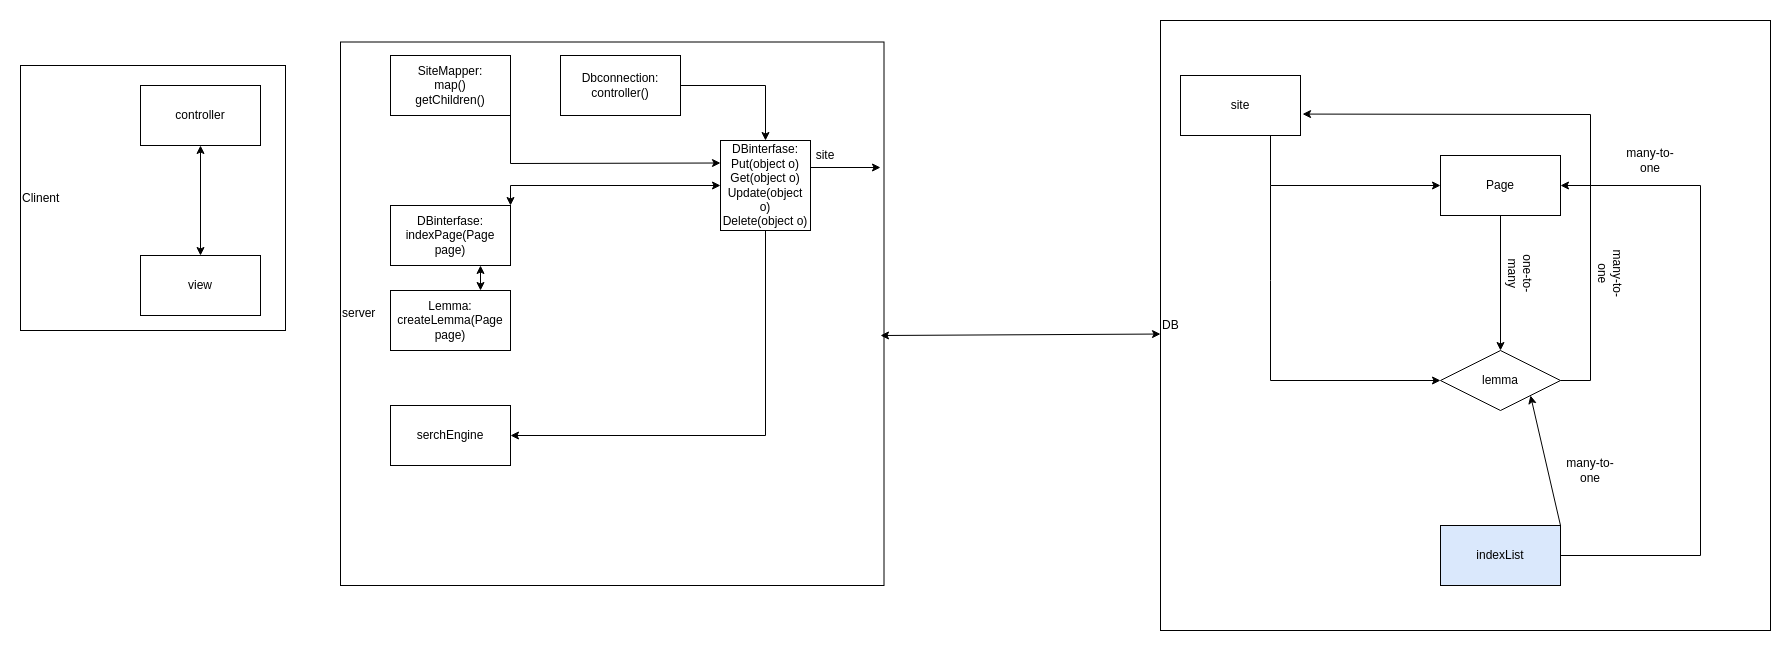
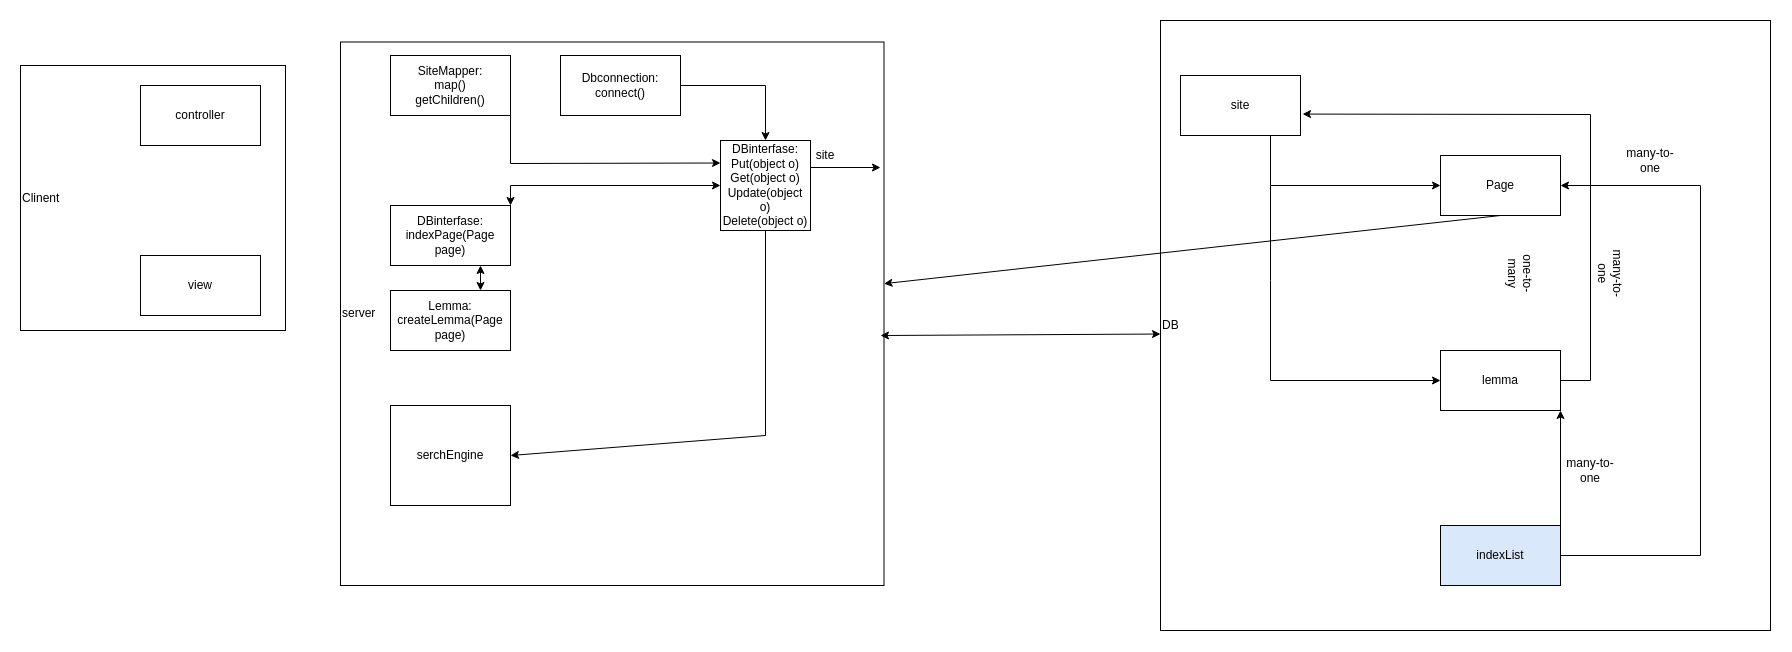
node "Dbconnection: controller()": label "Dbconnection: controller()" -> "Dbconnection: connect()"
edge "controller" -- "view": removed
edge "Page" -> "lemma": now "Page" -> "server"
node "lemma": shape diamond -> rectangle
node "serchEngine": size 120x60 -> 120x100
